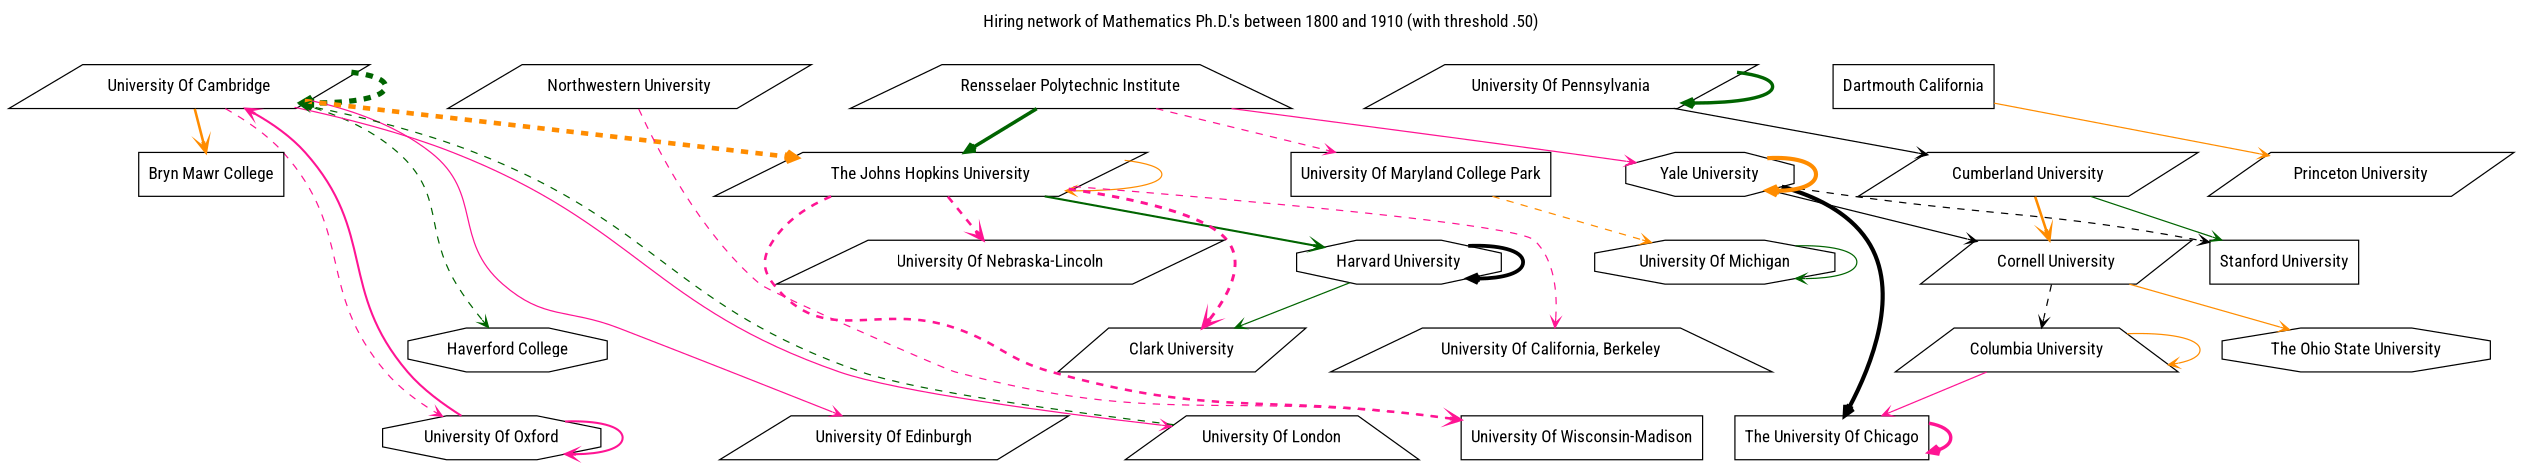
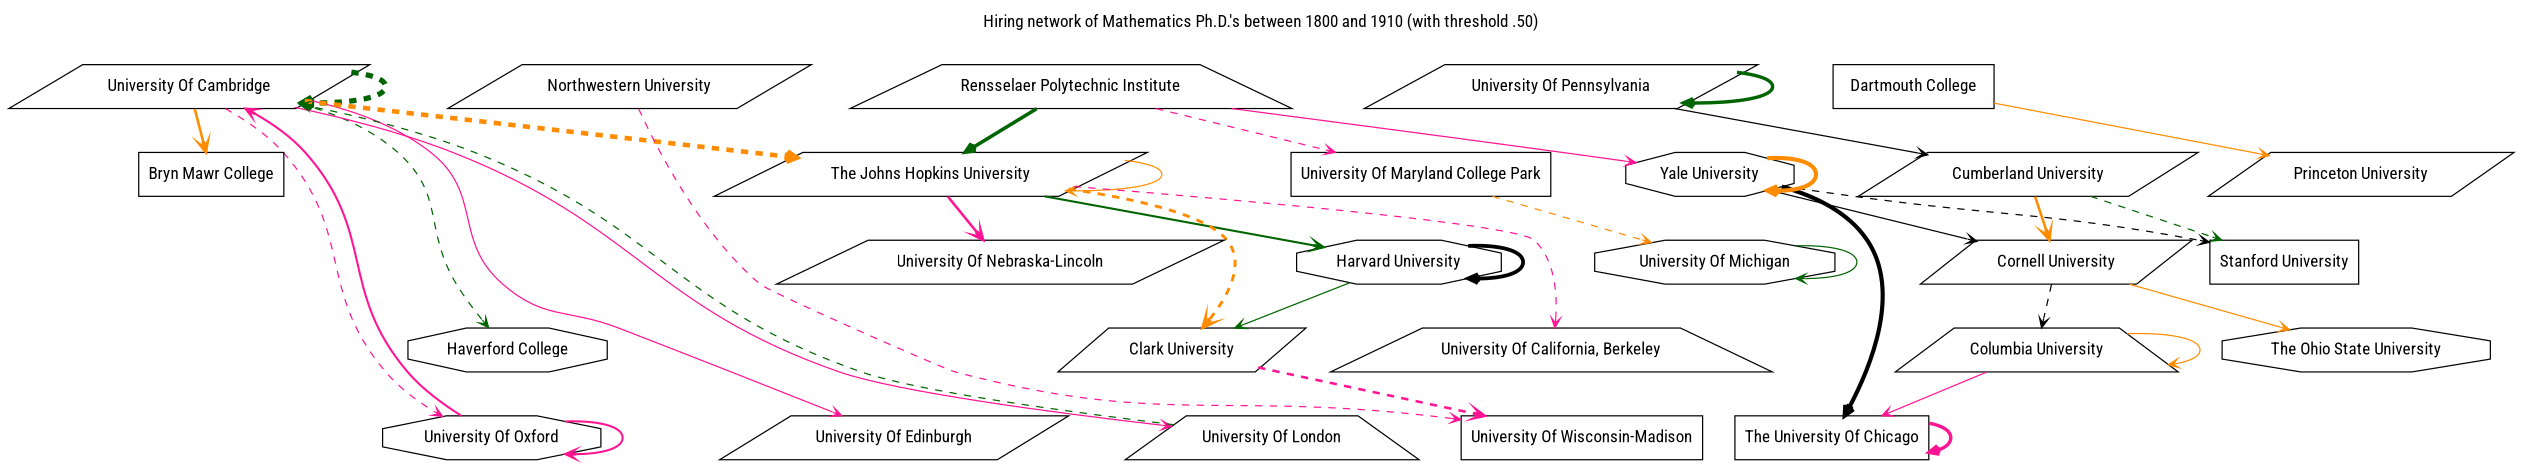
node "Dartmouth California": label "Dartmouth California" -> "Dartmouth College"
edge "The Johns Hopkins University" -> "Clark University": color deeppink -> darkorange
edge "The Johns Hopkins University" -> "University Of Nebraska-Lincoln": style dashed -> bold
edge "Cumberland University" -> "Stanford University": style bold -> dashed
edge "The Johns Hopkins University" -> "University Of Wisconsin-Madison": now "Clark University" -> "University Of Wisconsin-Madison"
